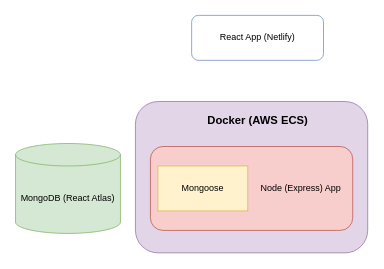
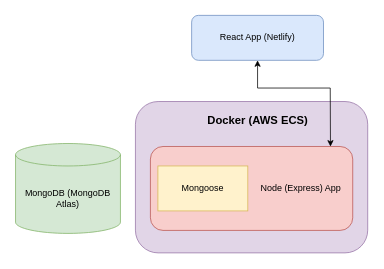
node "React App (Netlify)": fillcolor #ffffff -> #dae8fc
edge "React App (Netlify)" -- "Node (Express) App": added
node "MongoDB (React Atlas)": label "MongoDB (React Atlas)" -> "MongoDB (MongoDB Atlas)"
